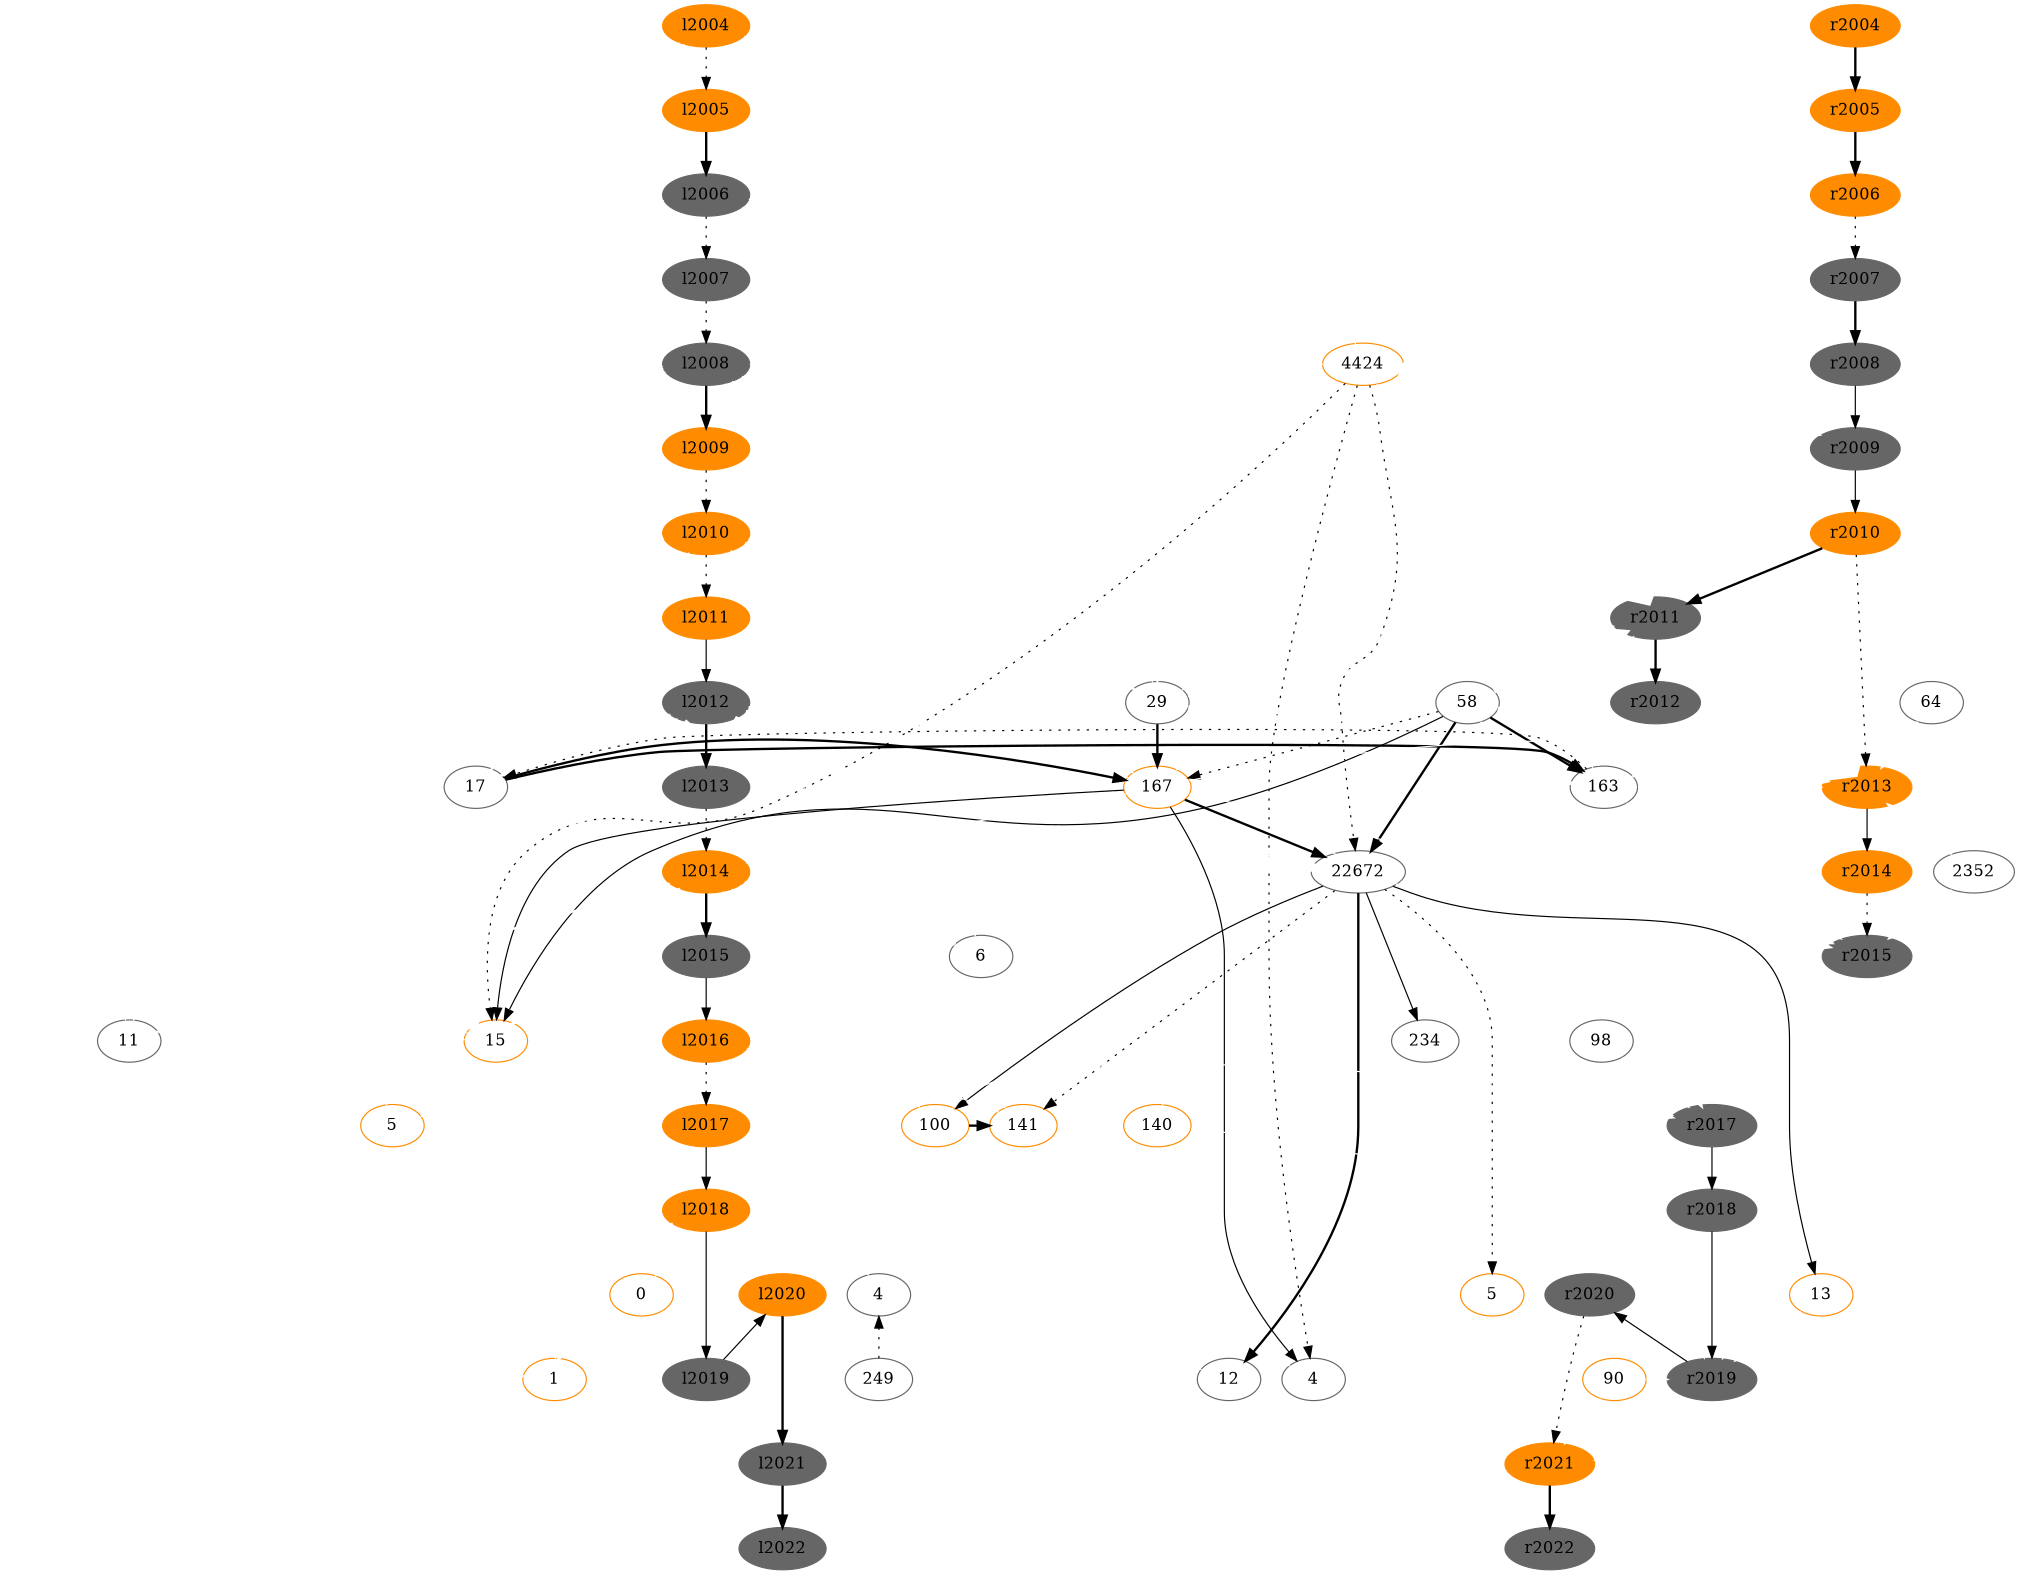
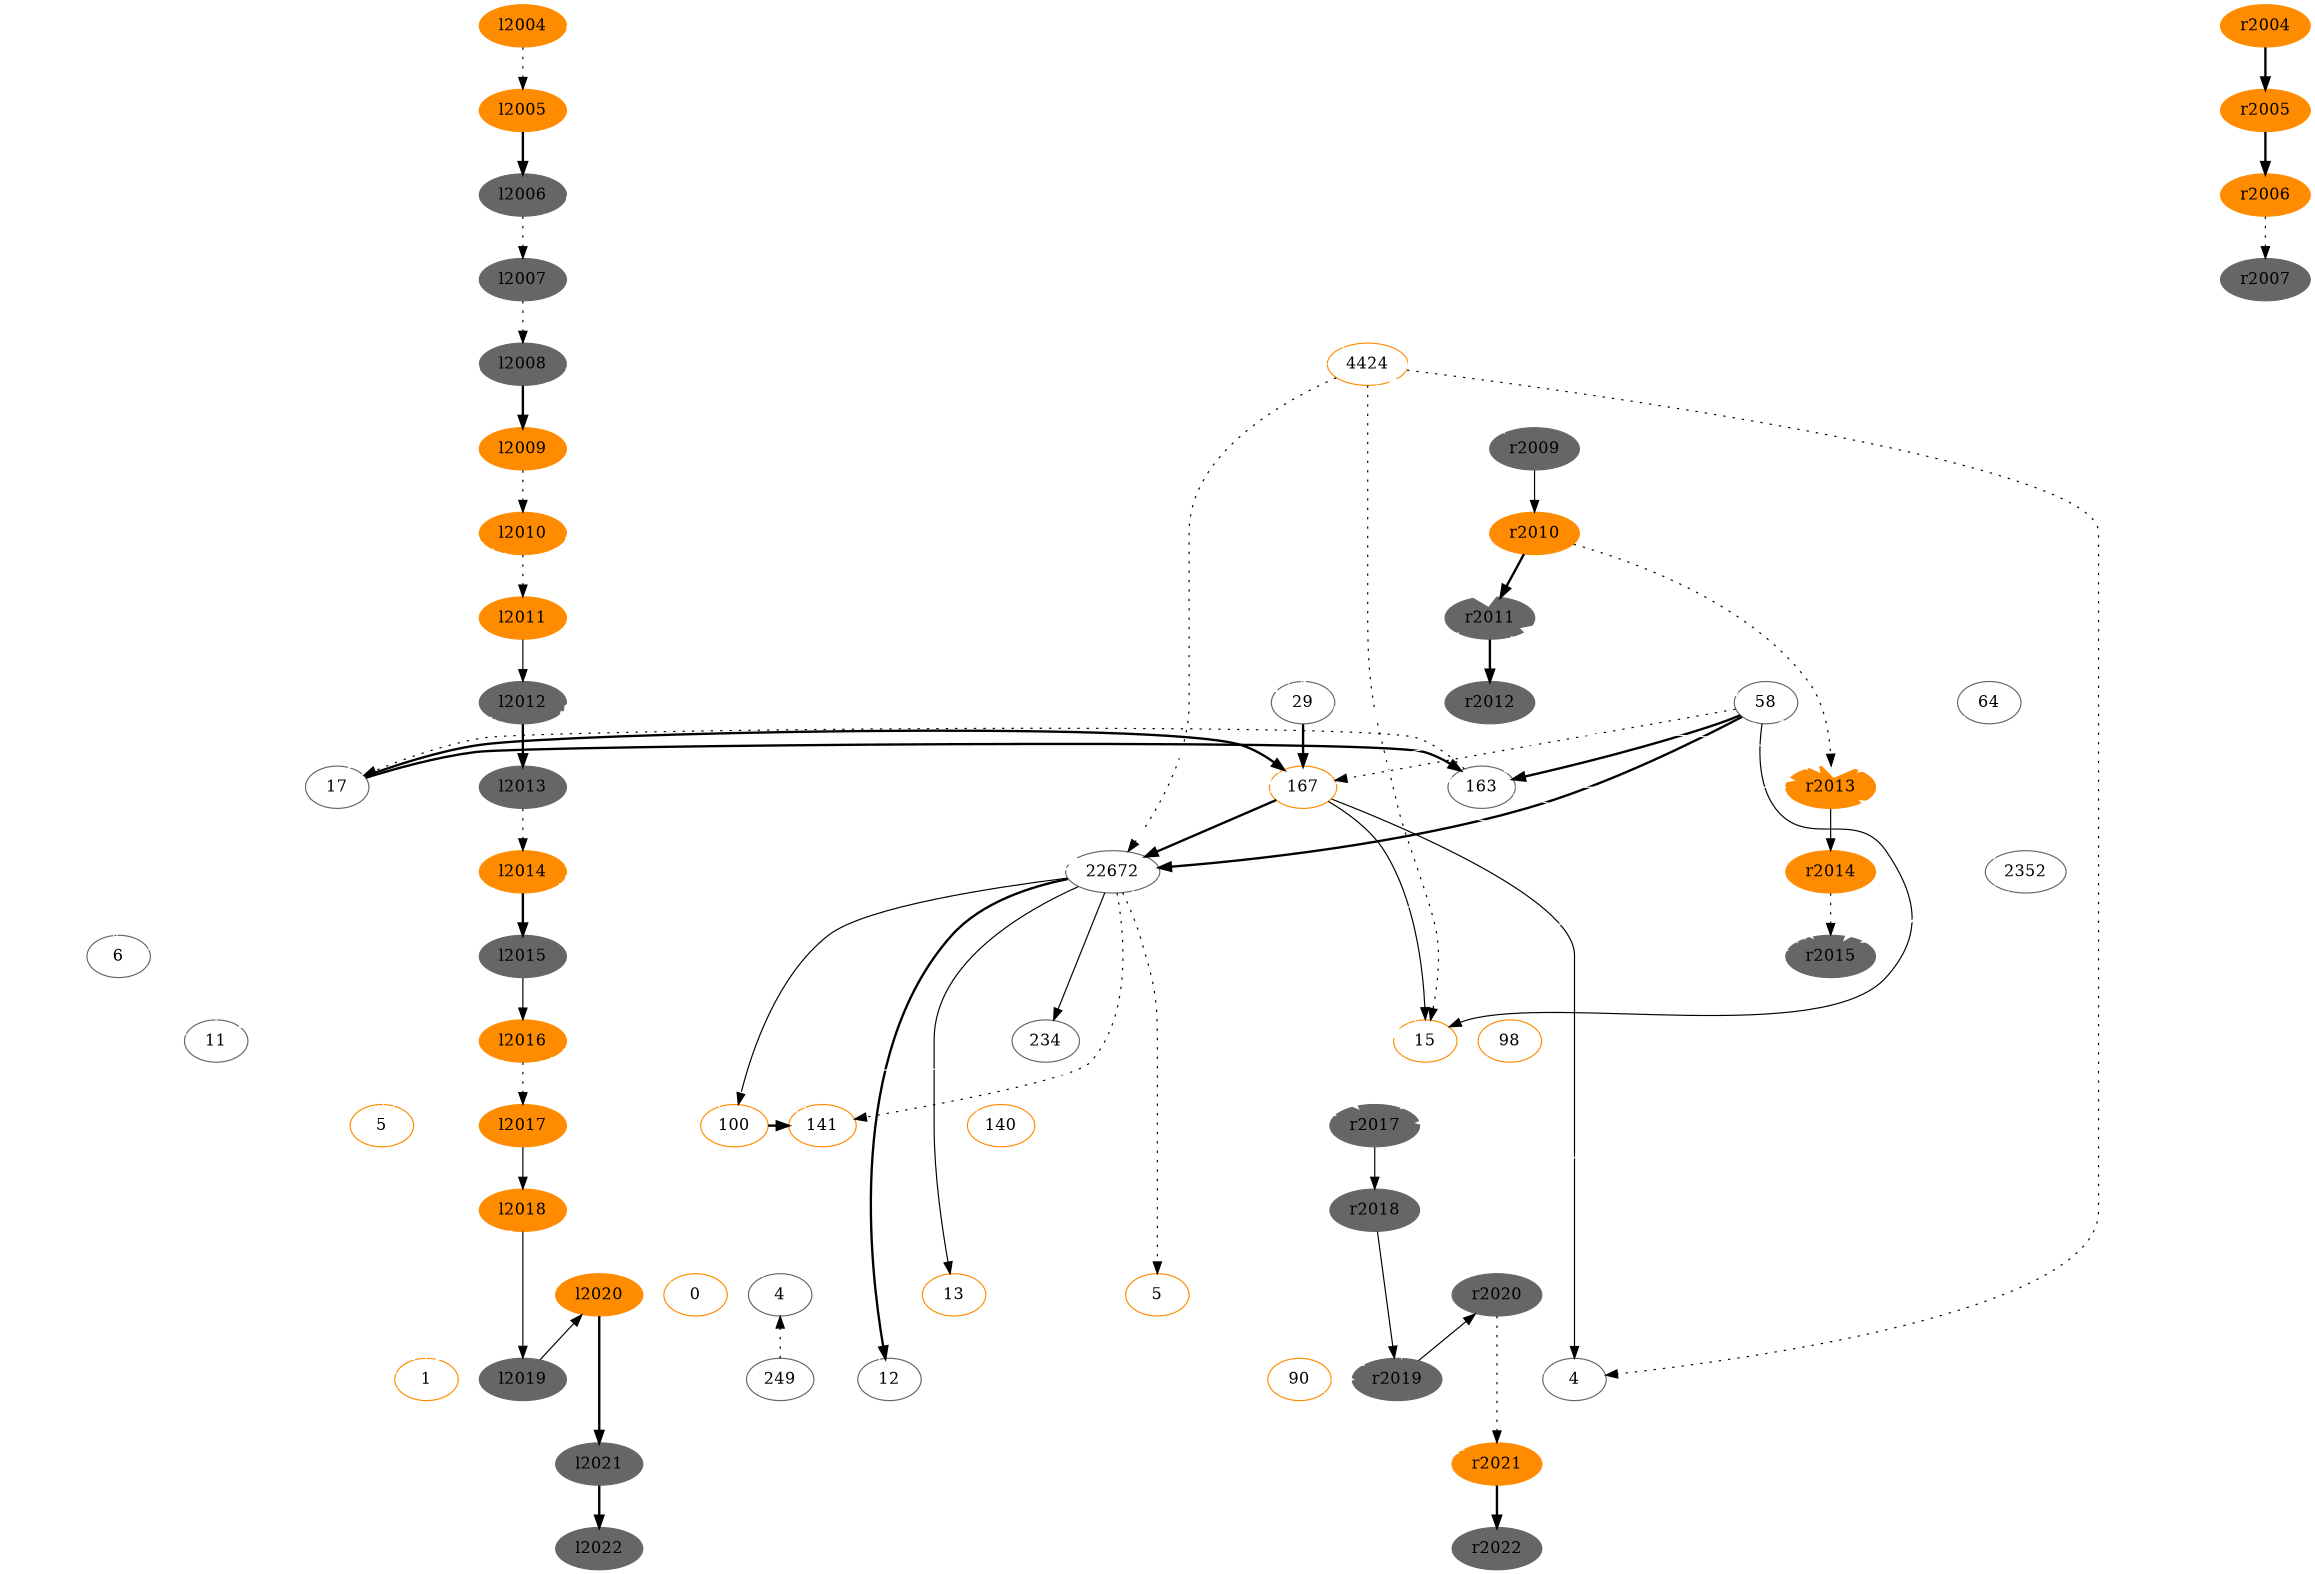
node "r2008": removed
node "98": color gray40 -> darkorange
